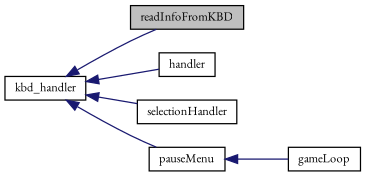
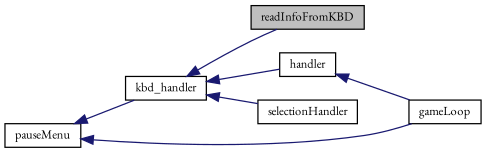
edge "gameLoop" -> "handler": added
edge "pauseMenu" -> "kbd_handler": reversed
